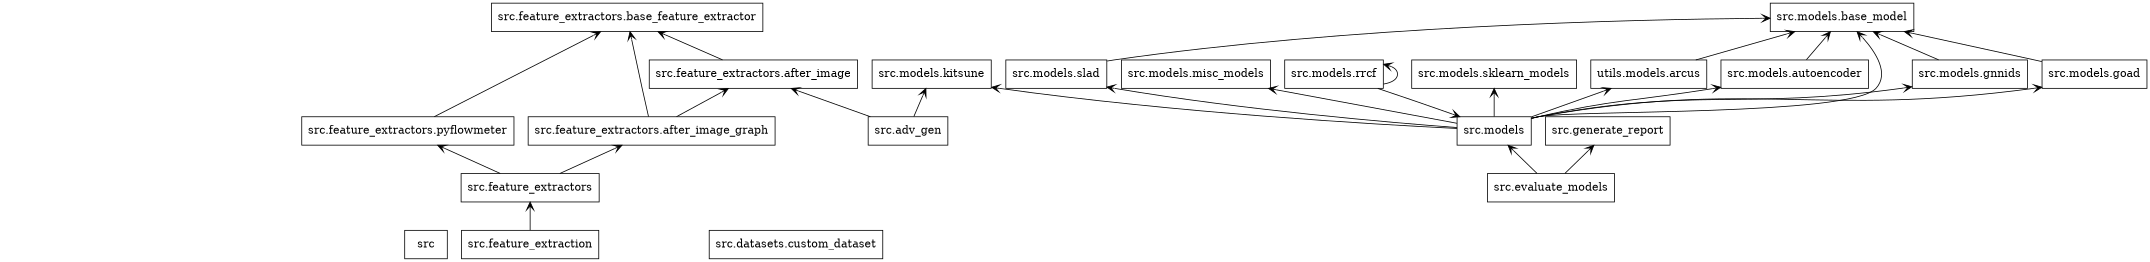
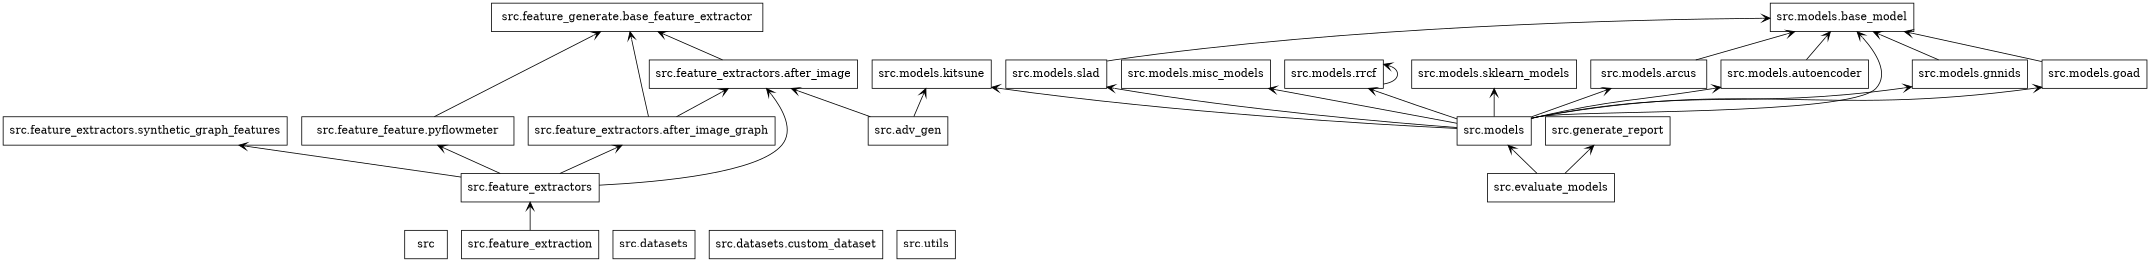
node "src.feature_extractors.base_feature_extractor": label "src.feature_extractors.base_feature_extractor" -> "src.feature_generate.base_feature_extractor"
node "utils.models.arcus": label "utils.models.arcus" -> "src.models.arcus"
edge "src.models.rrcf" -> "src.models": reversed
node "src.feature_extractors.synthetic_graph_features": added
node "src.feature_extractors.pyflowmeter": label "src.feature_extractors.pyflowmeter" -> "src.feature_feature.pyflowmeter"
edge "src.feature_extractors" -> "src.feature_extractors.after_image": added
node "src.datasets": added
node "src.utils": added
